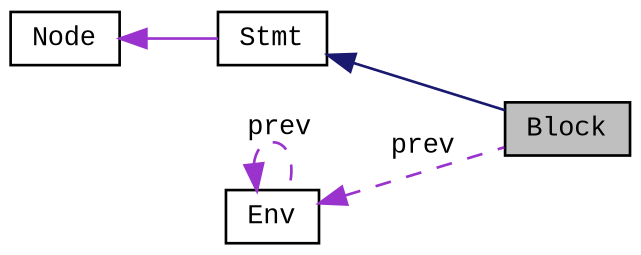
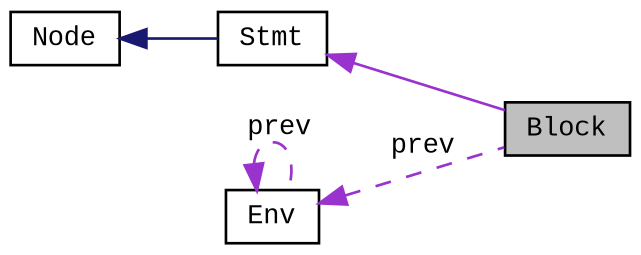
edge "Stmt" -> "Node": color darkorchid3 -> midnightblue
edge "Block" -> "Stmt": color midnightblue -> darkorchid3
